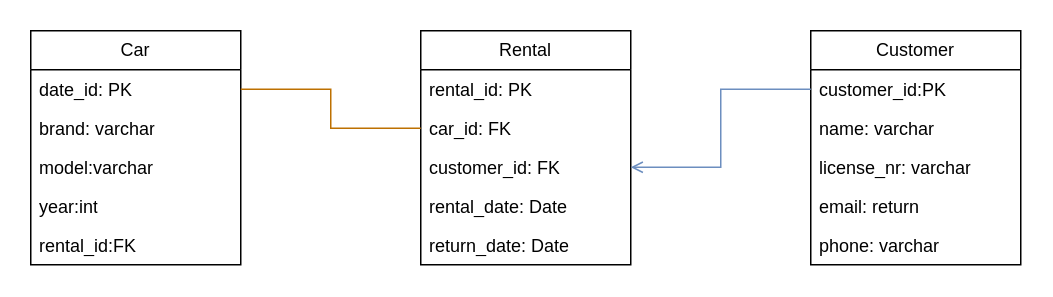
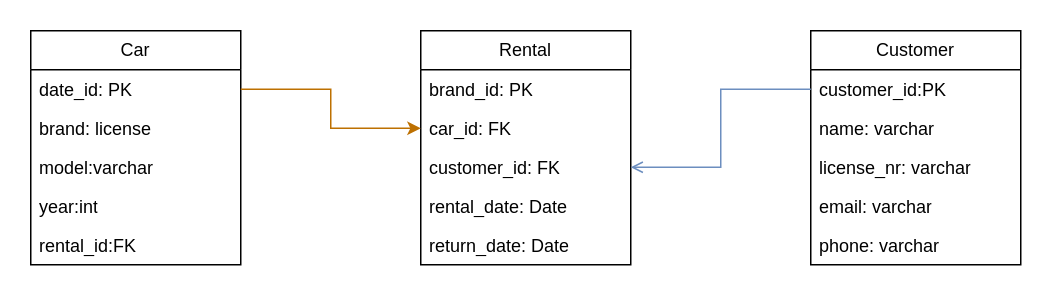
node "rental_id: PK": label "rental_id: PK" -> "brand_id: PK"
edge "date_id: PK" -- "car_id: FK": arrowhead none -> classic
node "brand: varchar": label "brand: varchar" -> "brand: license"
node "email: return": label "email: return" -> "email: varchar"
